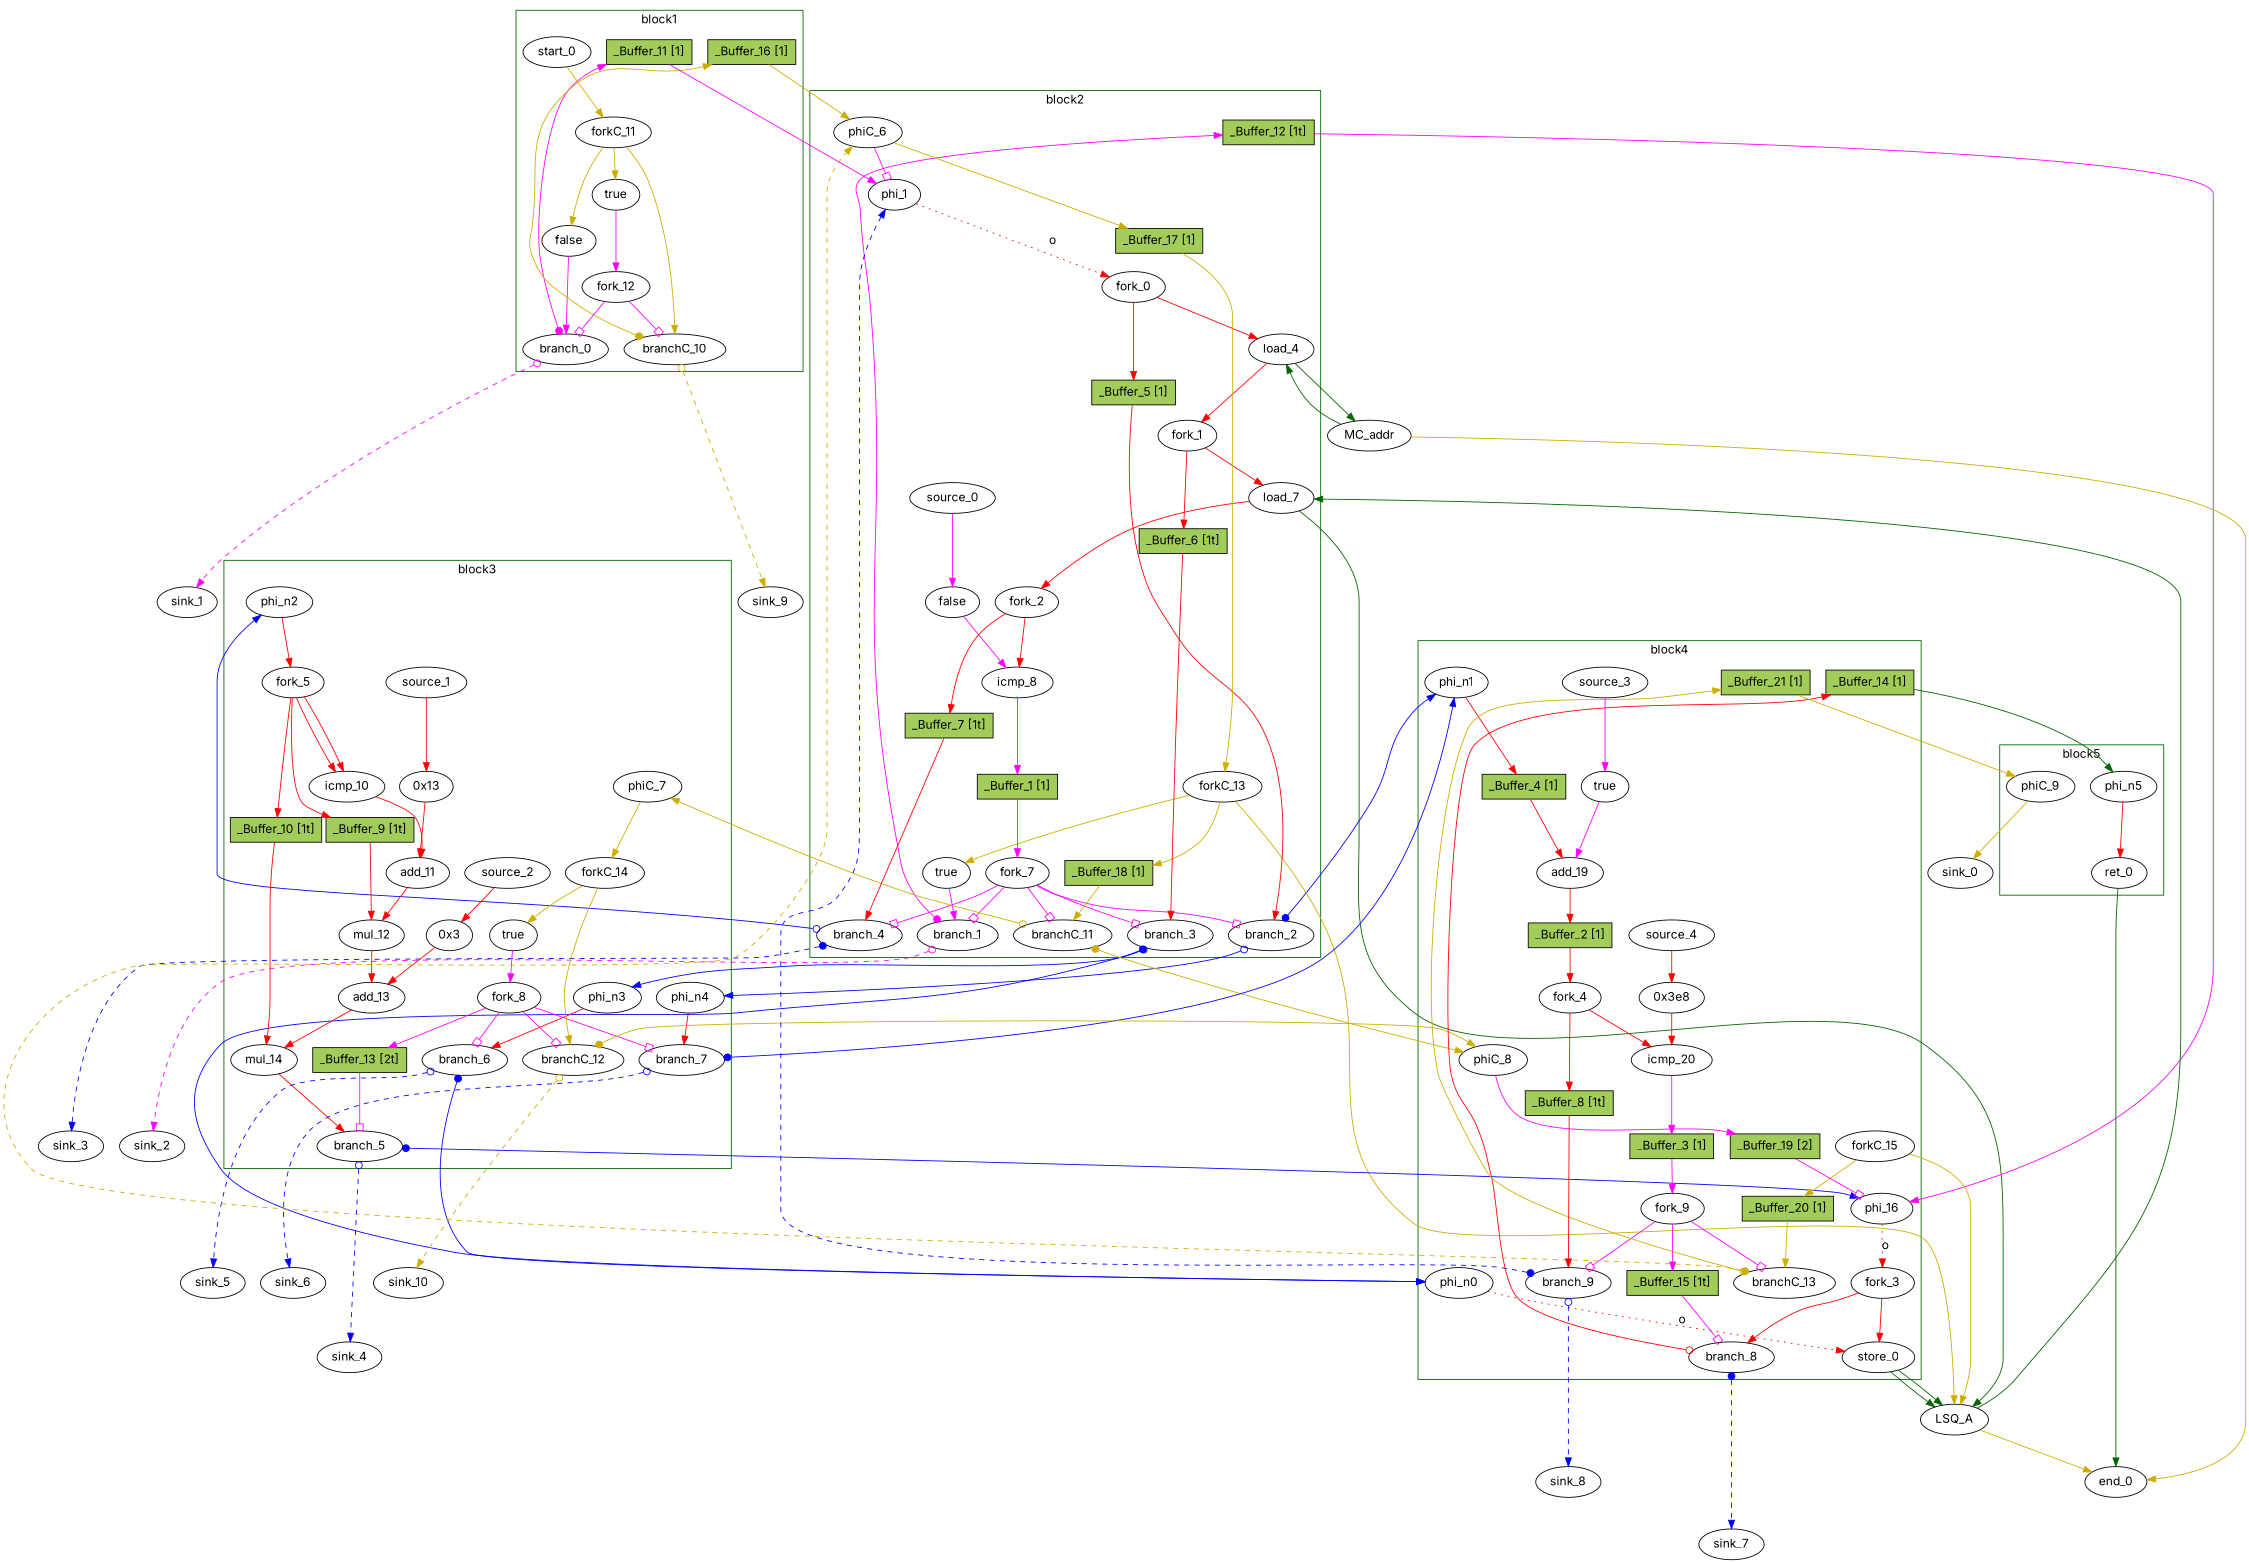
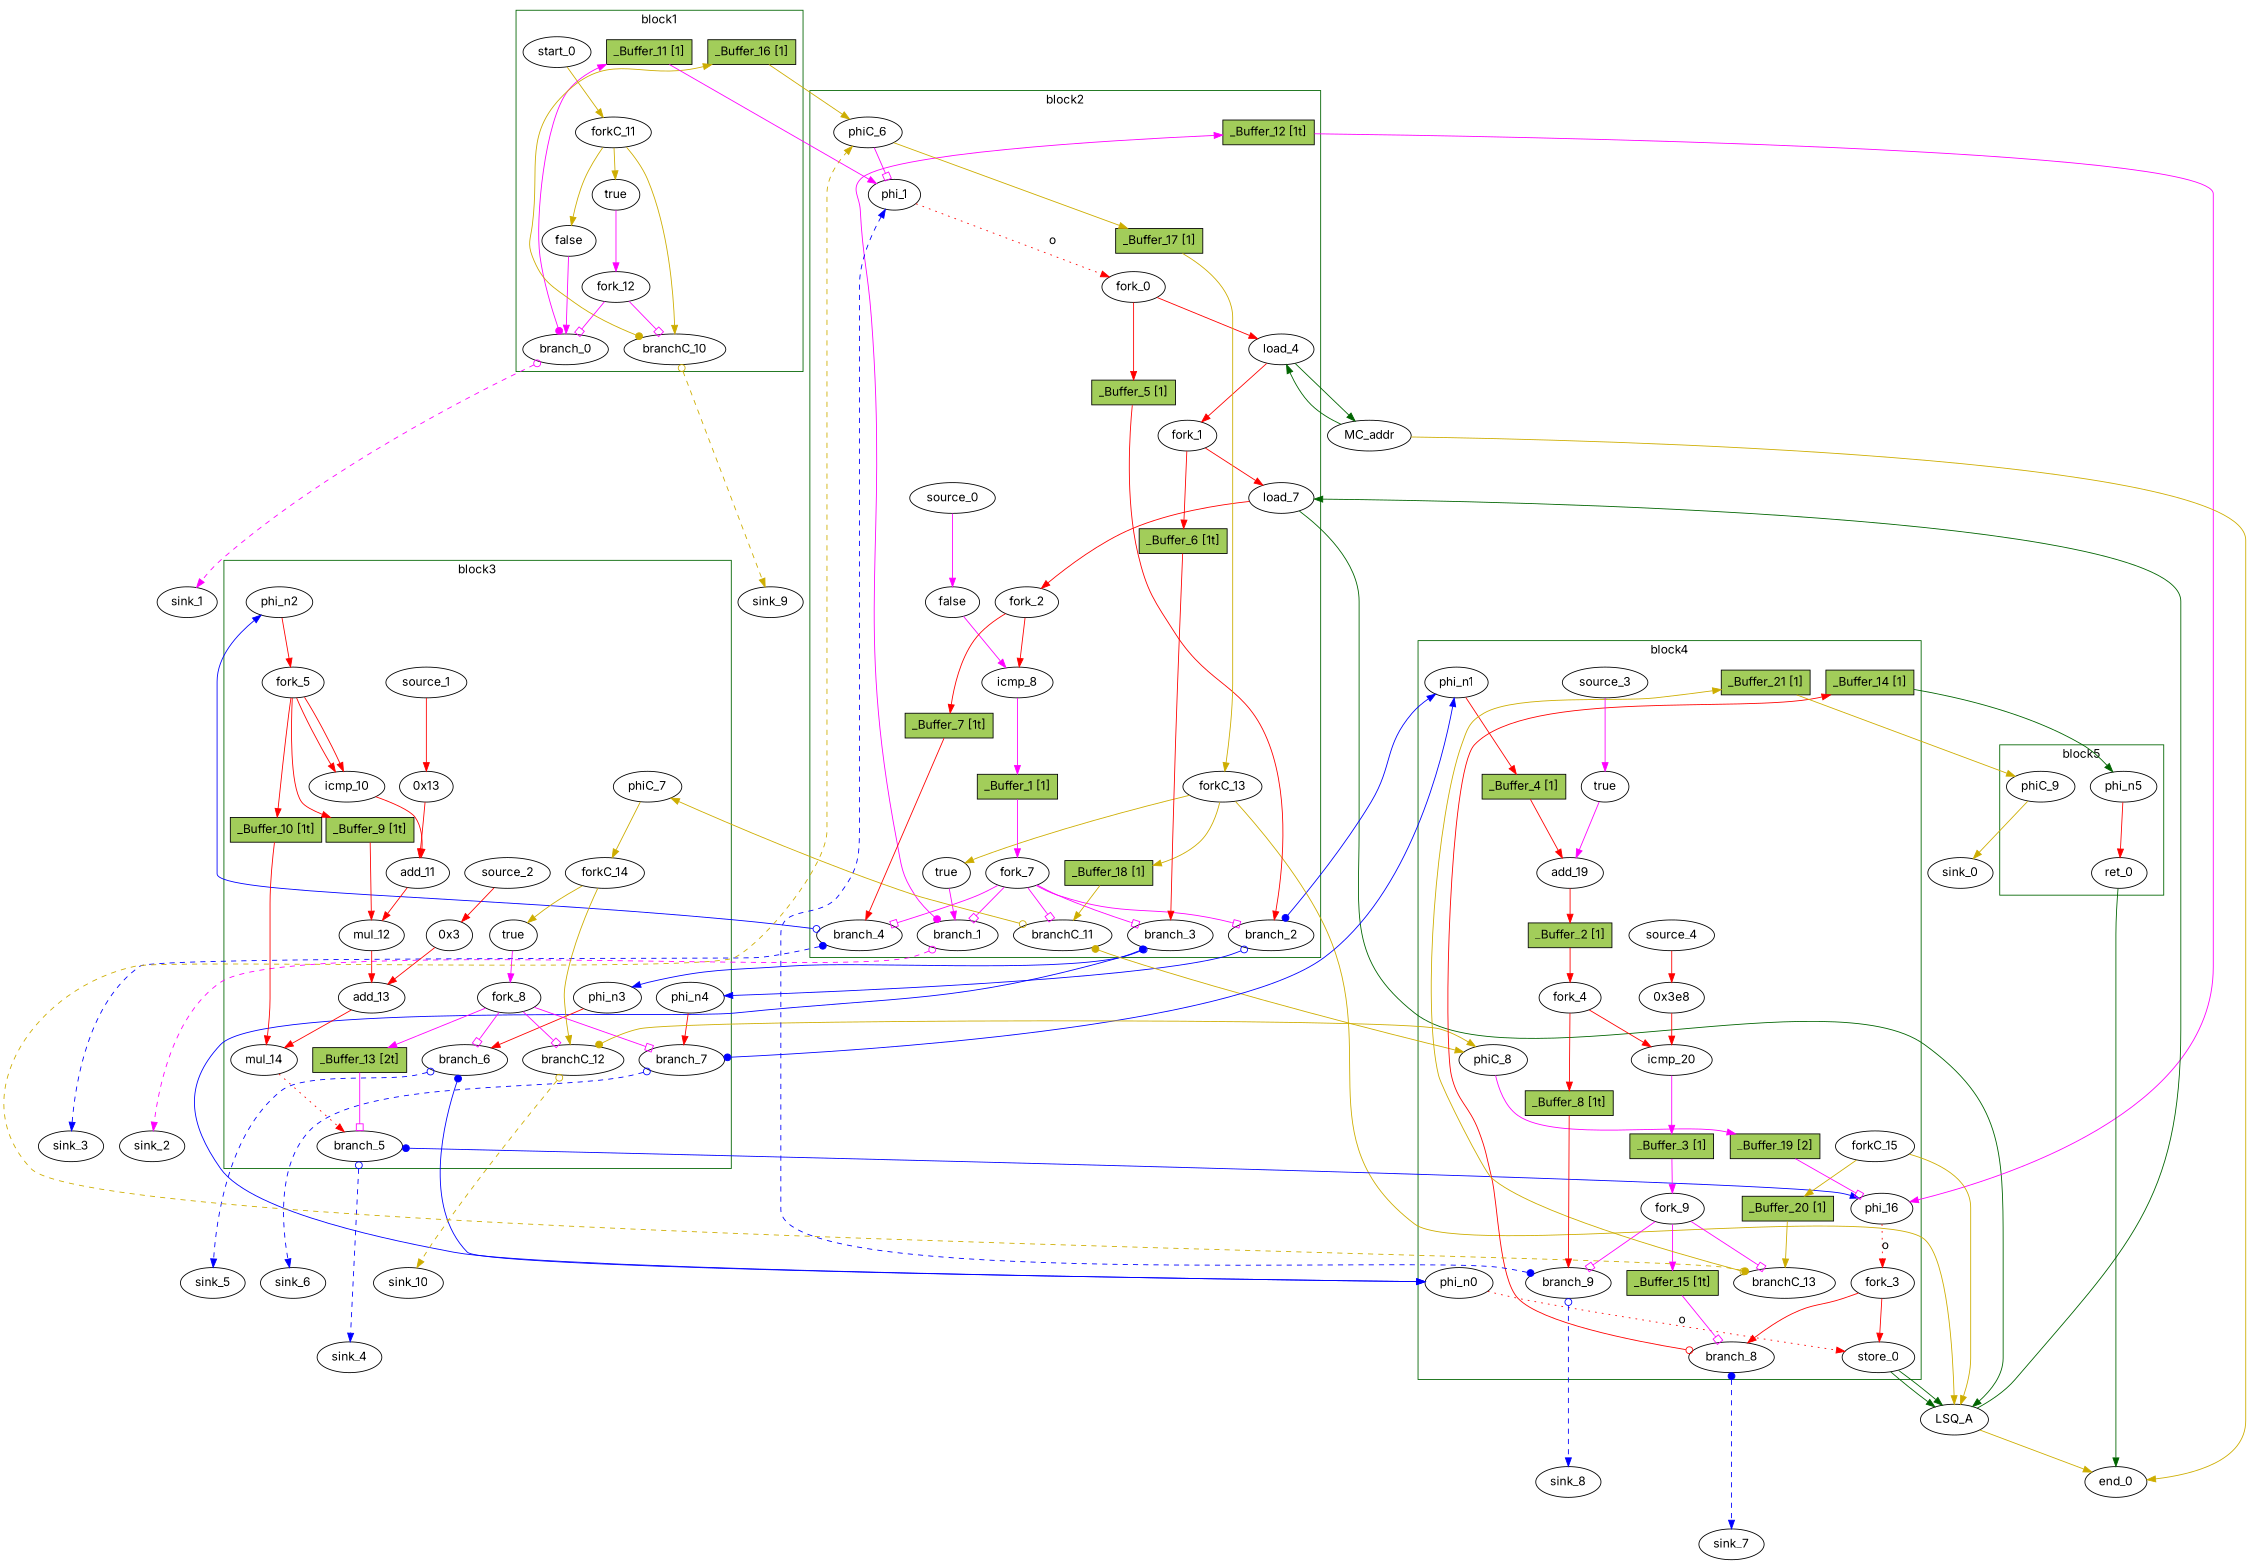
edge "mul_14" -> "branch_5": style solid -> dotted
